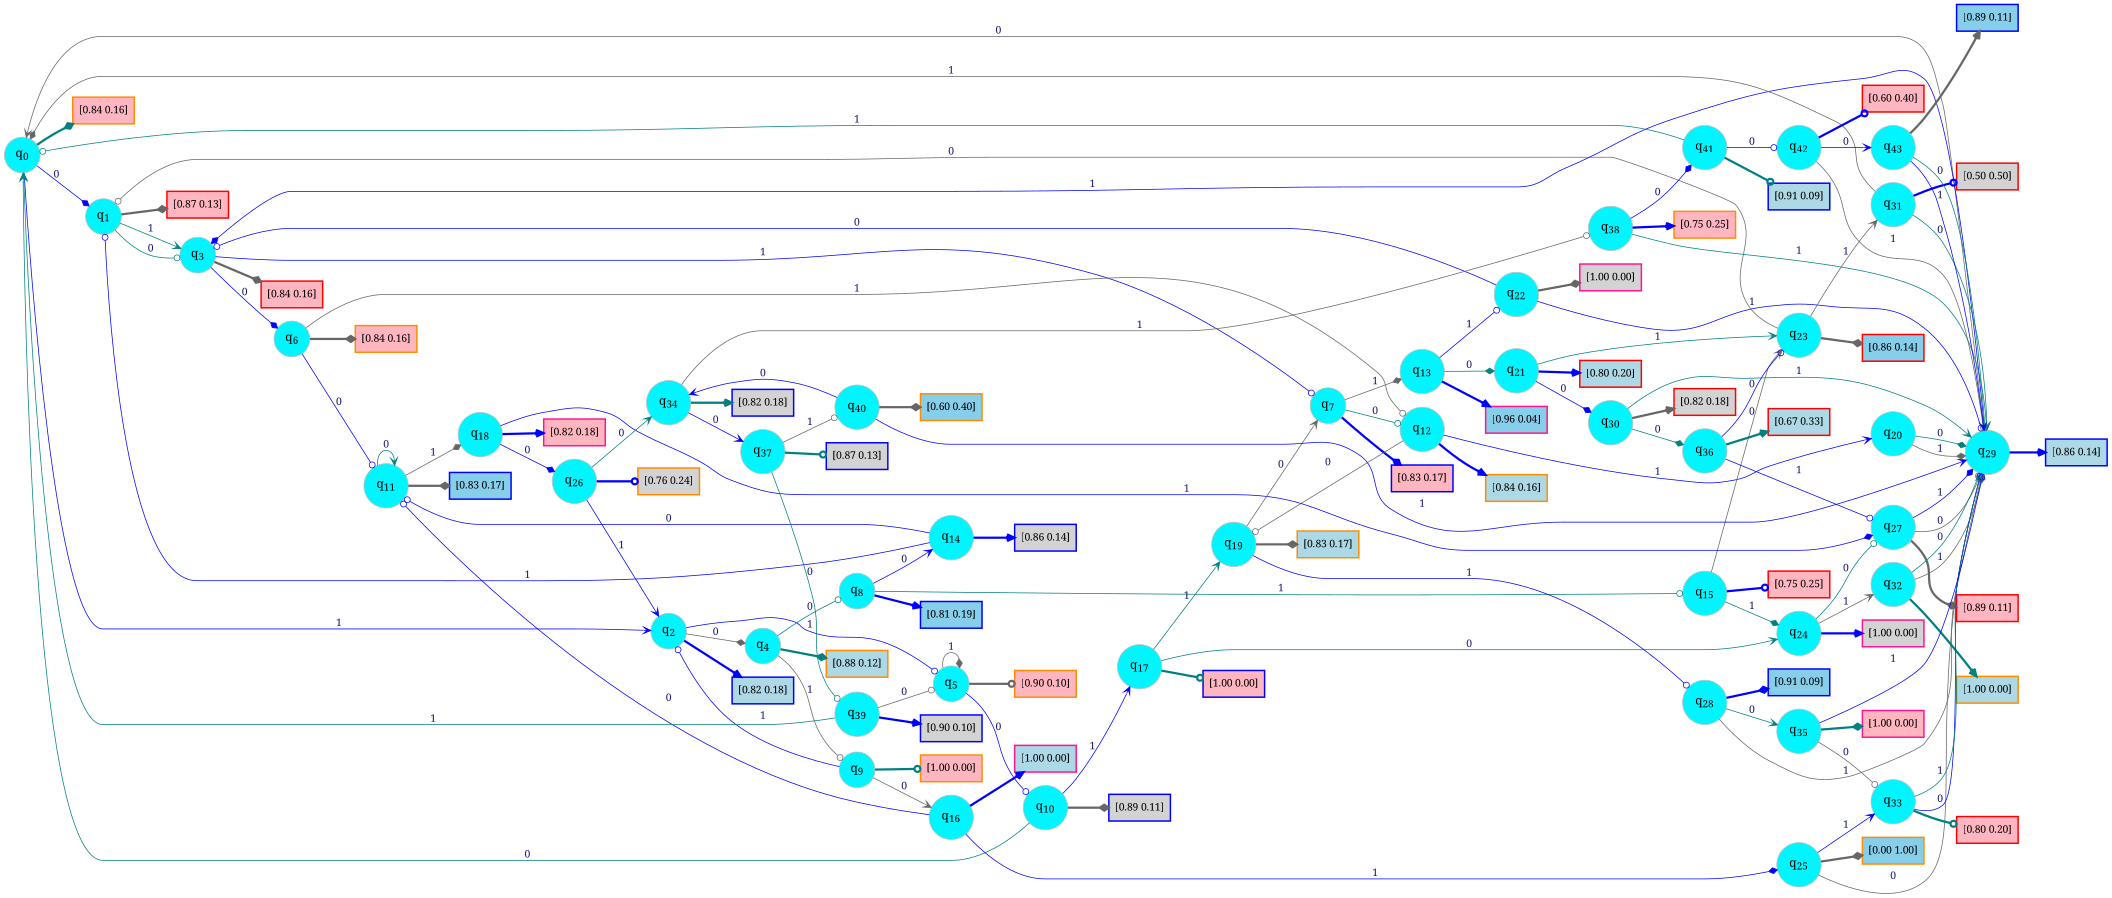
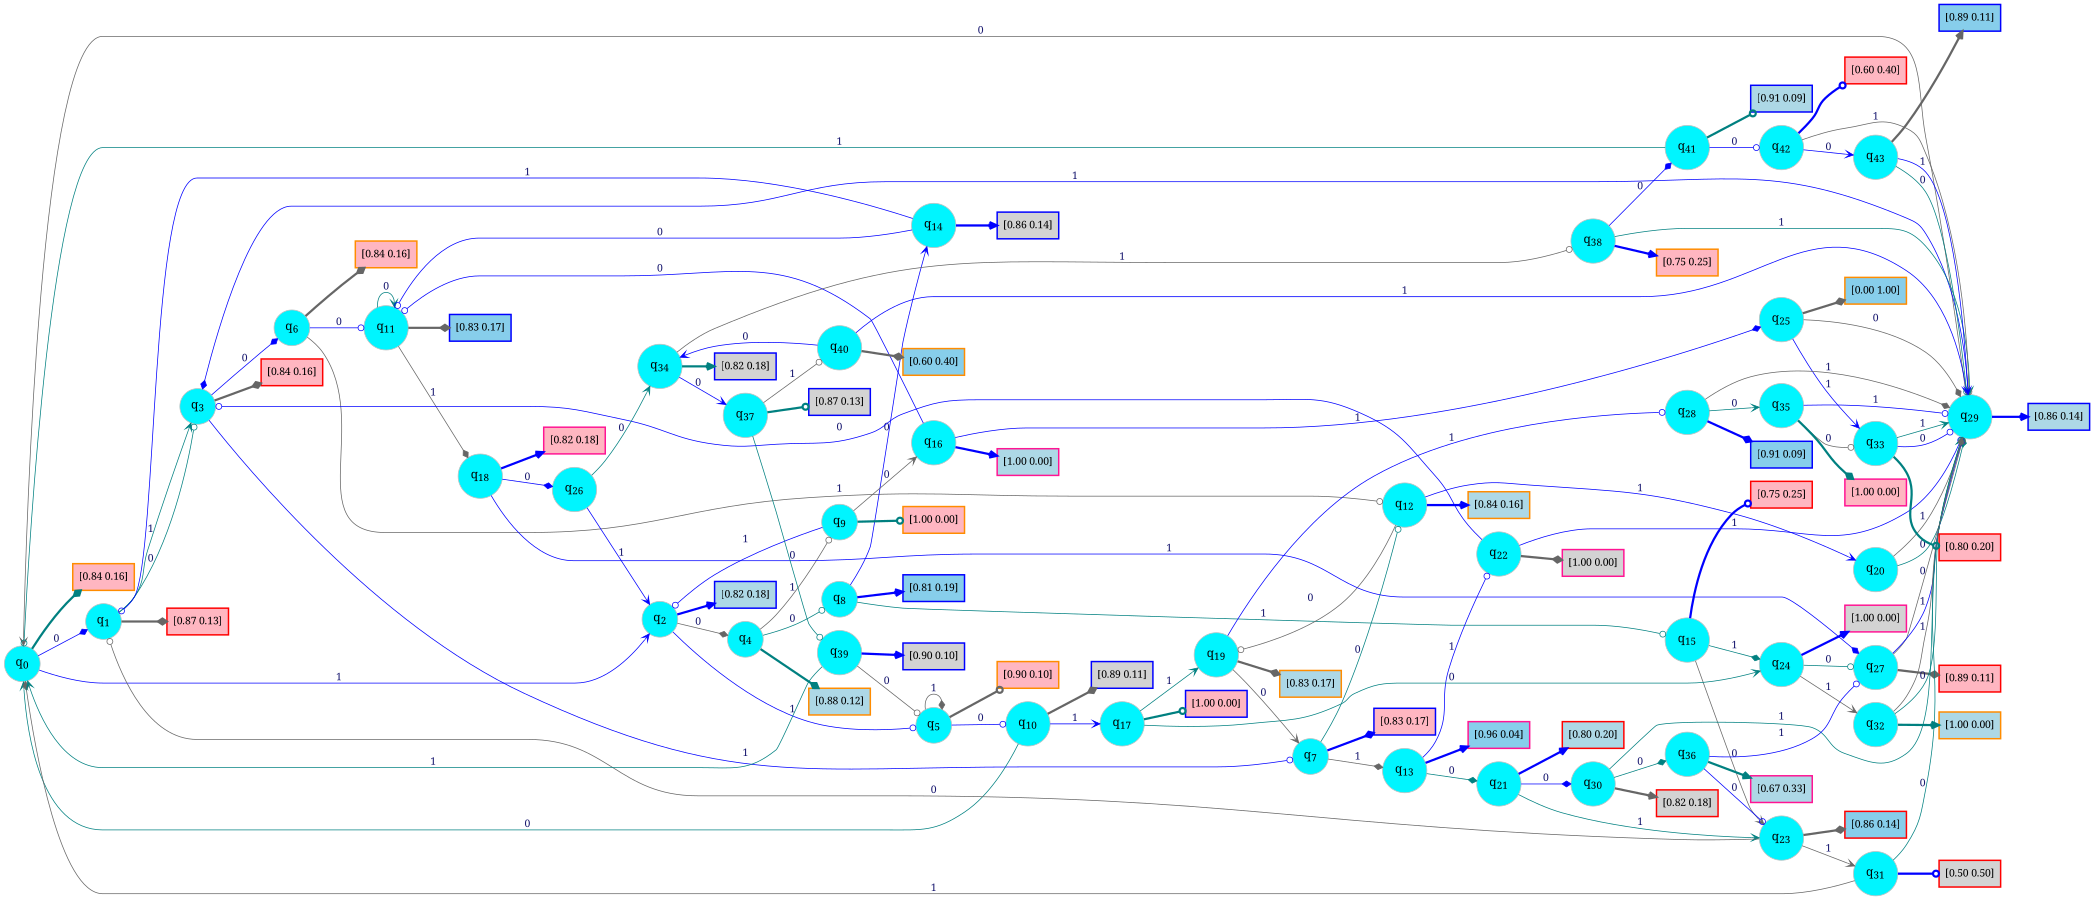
node "[0.67 0.33]": color red -> deeppink
node "[0.76 0.24]": removed
